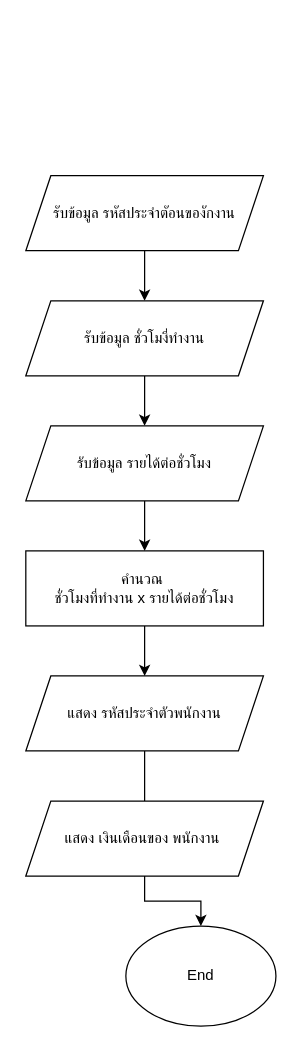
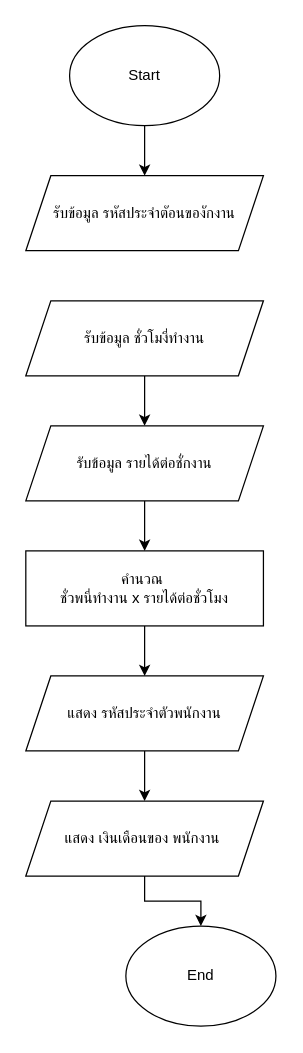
node "Start": added
edge "Start" -> "รับข้อมูล รหัสประจำตัอนของักงาน": added
edge "รับข้อมูล รหัสประจำตัอนของักงาน" -> "รับข้อมูล ชั่วโมงี่ทำงาน": removed
node "รับข้อมูล รายได้ต่อชั่วโมง": label "รับข้อมูล รายได้ต่อชั่วโมง" -> "รับข้อมูล รายได้ต่อชั่กงาน"
node "คำนวณ ชั่วโมงที่ทำงาน x รายได้ต่อชั่วโมง": label "คำนวณ ชั่วโมงที่ทำงาน x รายได้ต่อชั่วโมง" -> "คำนวณ ชั่วพนี่ทำงาน x รายได้ต่อชั่วโมง"
edge "แสดง รหัสประจำตัวพนักงาน" -- "แสดง เงินเดือนของ พนักงาน": arrowhead none -> classic
